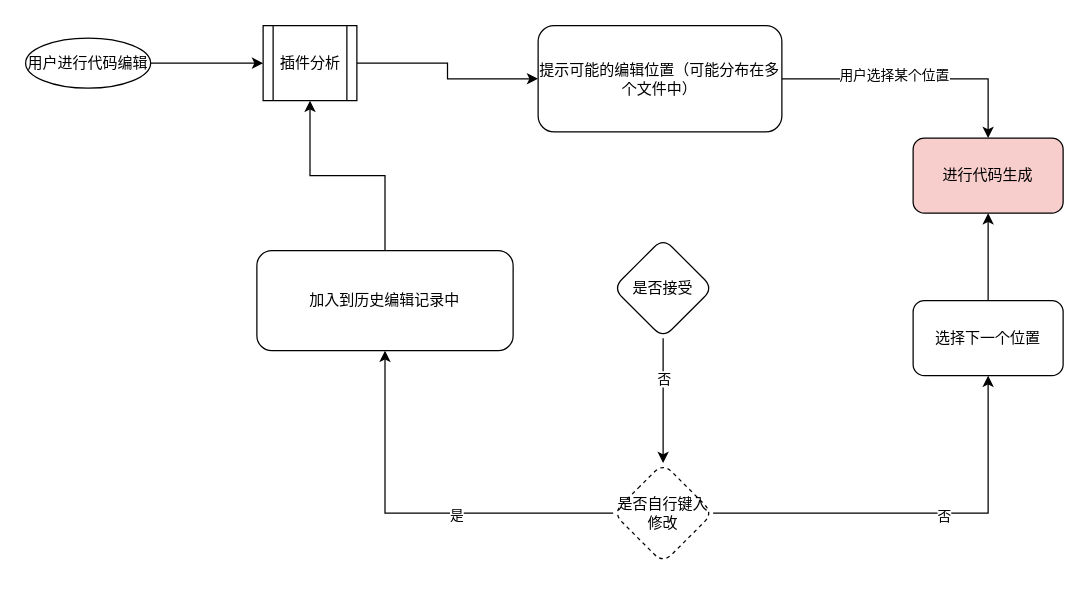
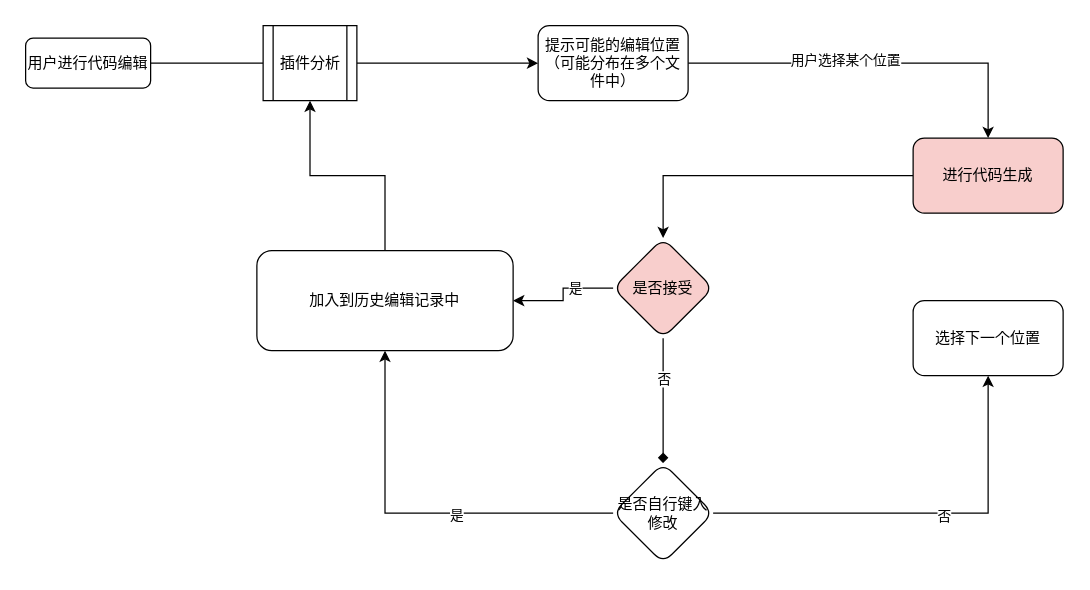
node "用户进行代码编辑": shape ellipse -> rounded rectangle
edge "用户进行代码编辑" -> "插件分析": arrowhead classic -> none
node "提示可能的编辑位置（可能分布在多个文件中）": size 244x106 -> 150x75
edge "进行代码生成" -> "是否接受": added
edge "选择下一个位置" -> "进行代码生成": removed
node "是否接受": fillcolor #ffffff -> #f8cecc
edge "是否接受" -> "加入到历史编辑记录中": added, label "是"
edge "是否接受" -> "是否自行键入修改": arrowhead classic -> diamond
node "是否自行键入修改": style dashed -> solid
